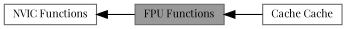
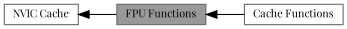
node "NVIC Functions": label "NVIC Functions" -> "NVIC Cache"
node "Cache Cache": label "Cache Cache" -> "Cache Functions"
